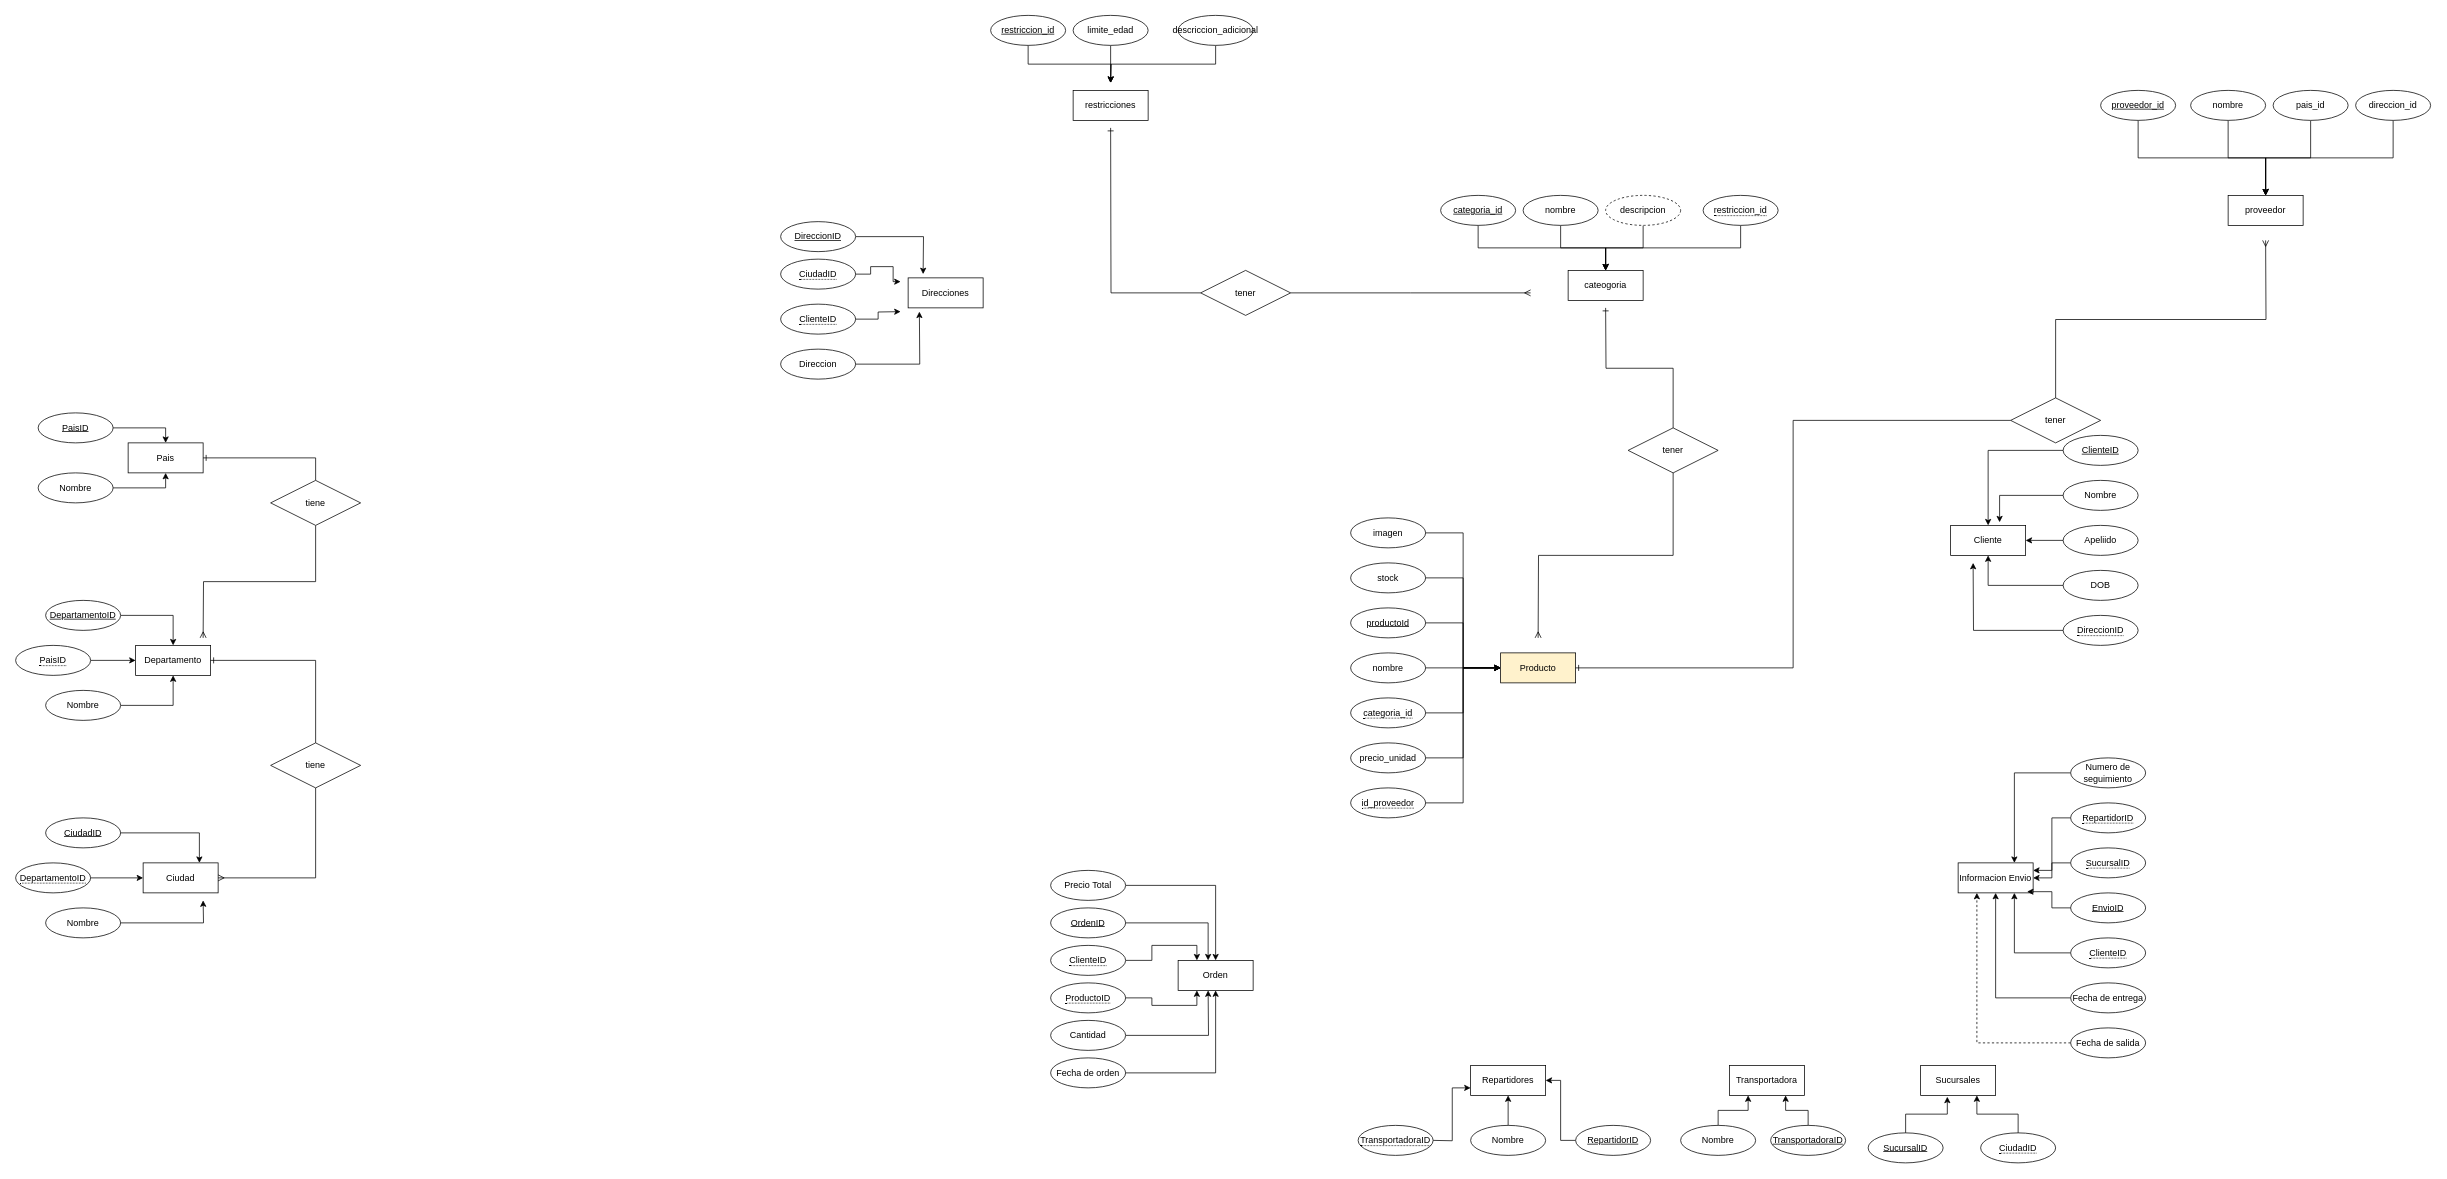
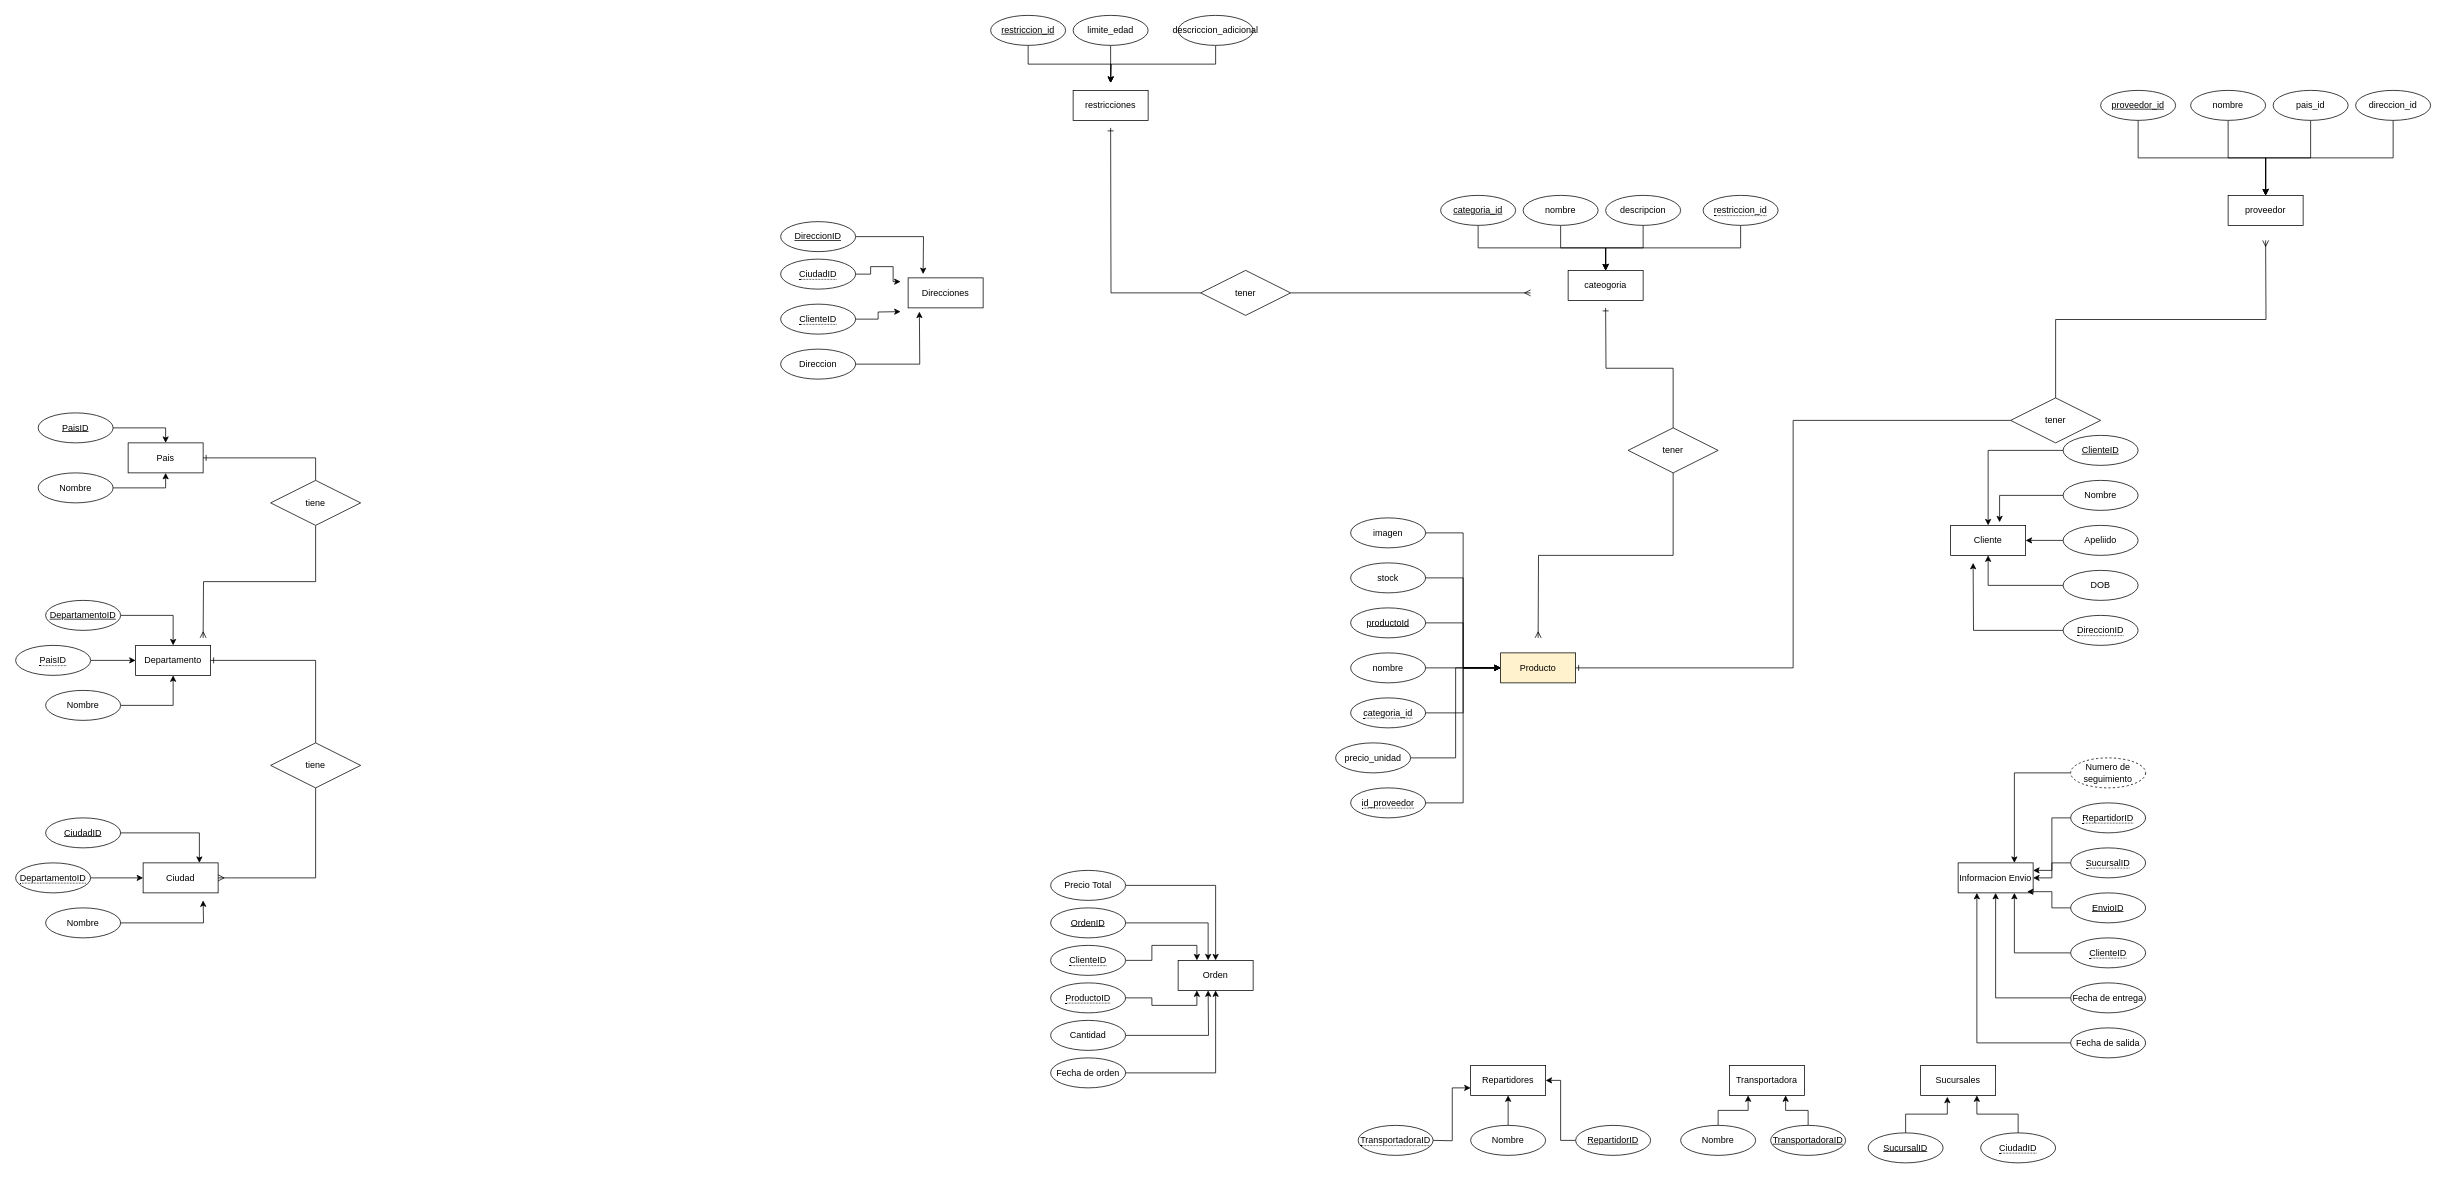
node "descripcion": style dashed -> solid
node "precio_unidad": moved (1388, 758) -> (1373, 758)
node "Numero de seguimiento": style solid -> dashed
edge "Fecha de salida" -> "Informacion Envio": style dashed -> solid
